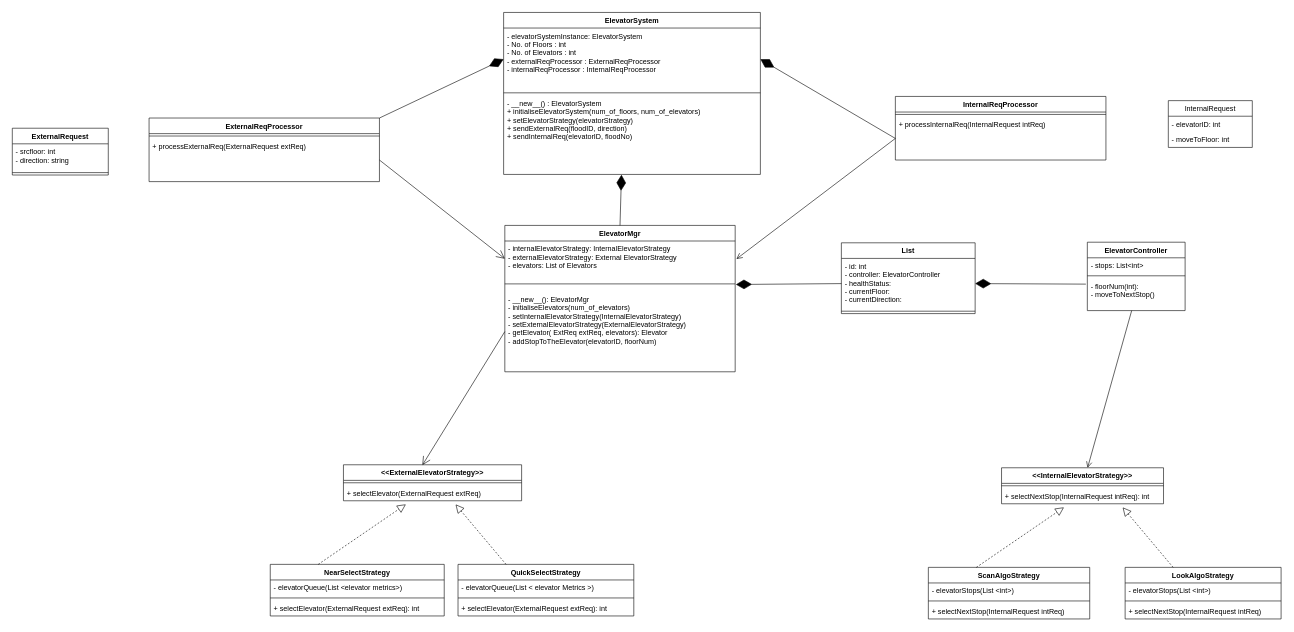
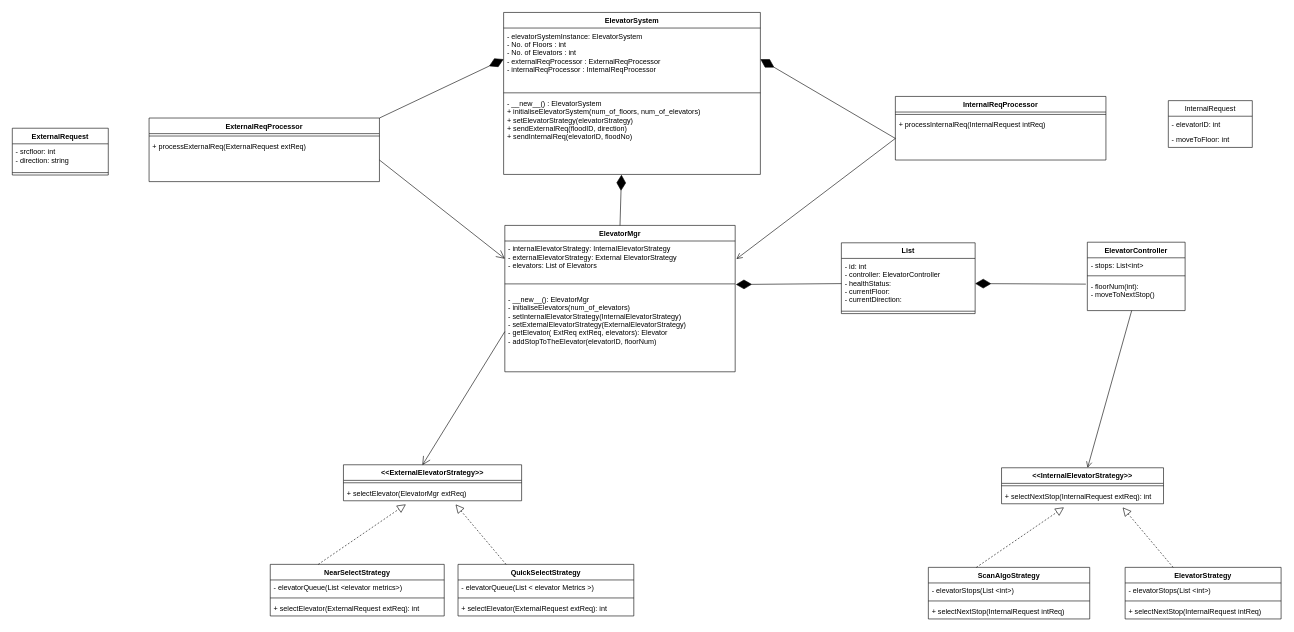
node "+ selectElevator(ExternalRequest extReq)": label "+ selectElevator(ExternalRequest extReq)" -> "+ selectElevator(ElevatorMgr extReq)"
node "+ selectNextStop(InternalRequest intReq): int": label "+ selectNextStop(InternalRequest intReq): int" -> "+ selectNextStop(InternalRequest extReq): int"
node "LookAlgoStrategy": label "LookAlgoStrategy" -> "ElevatorStrategy"
